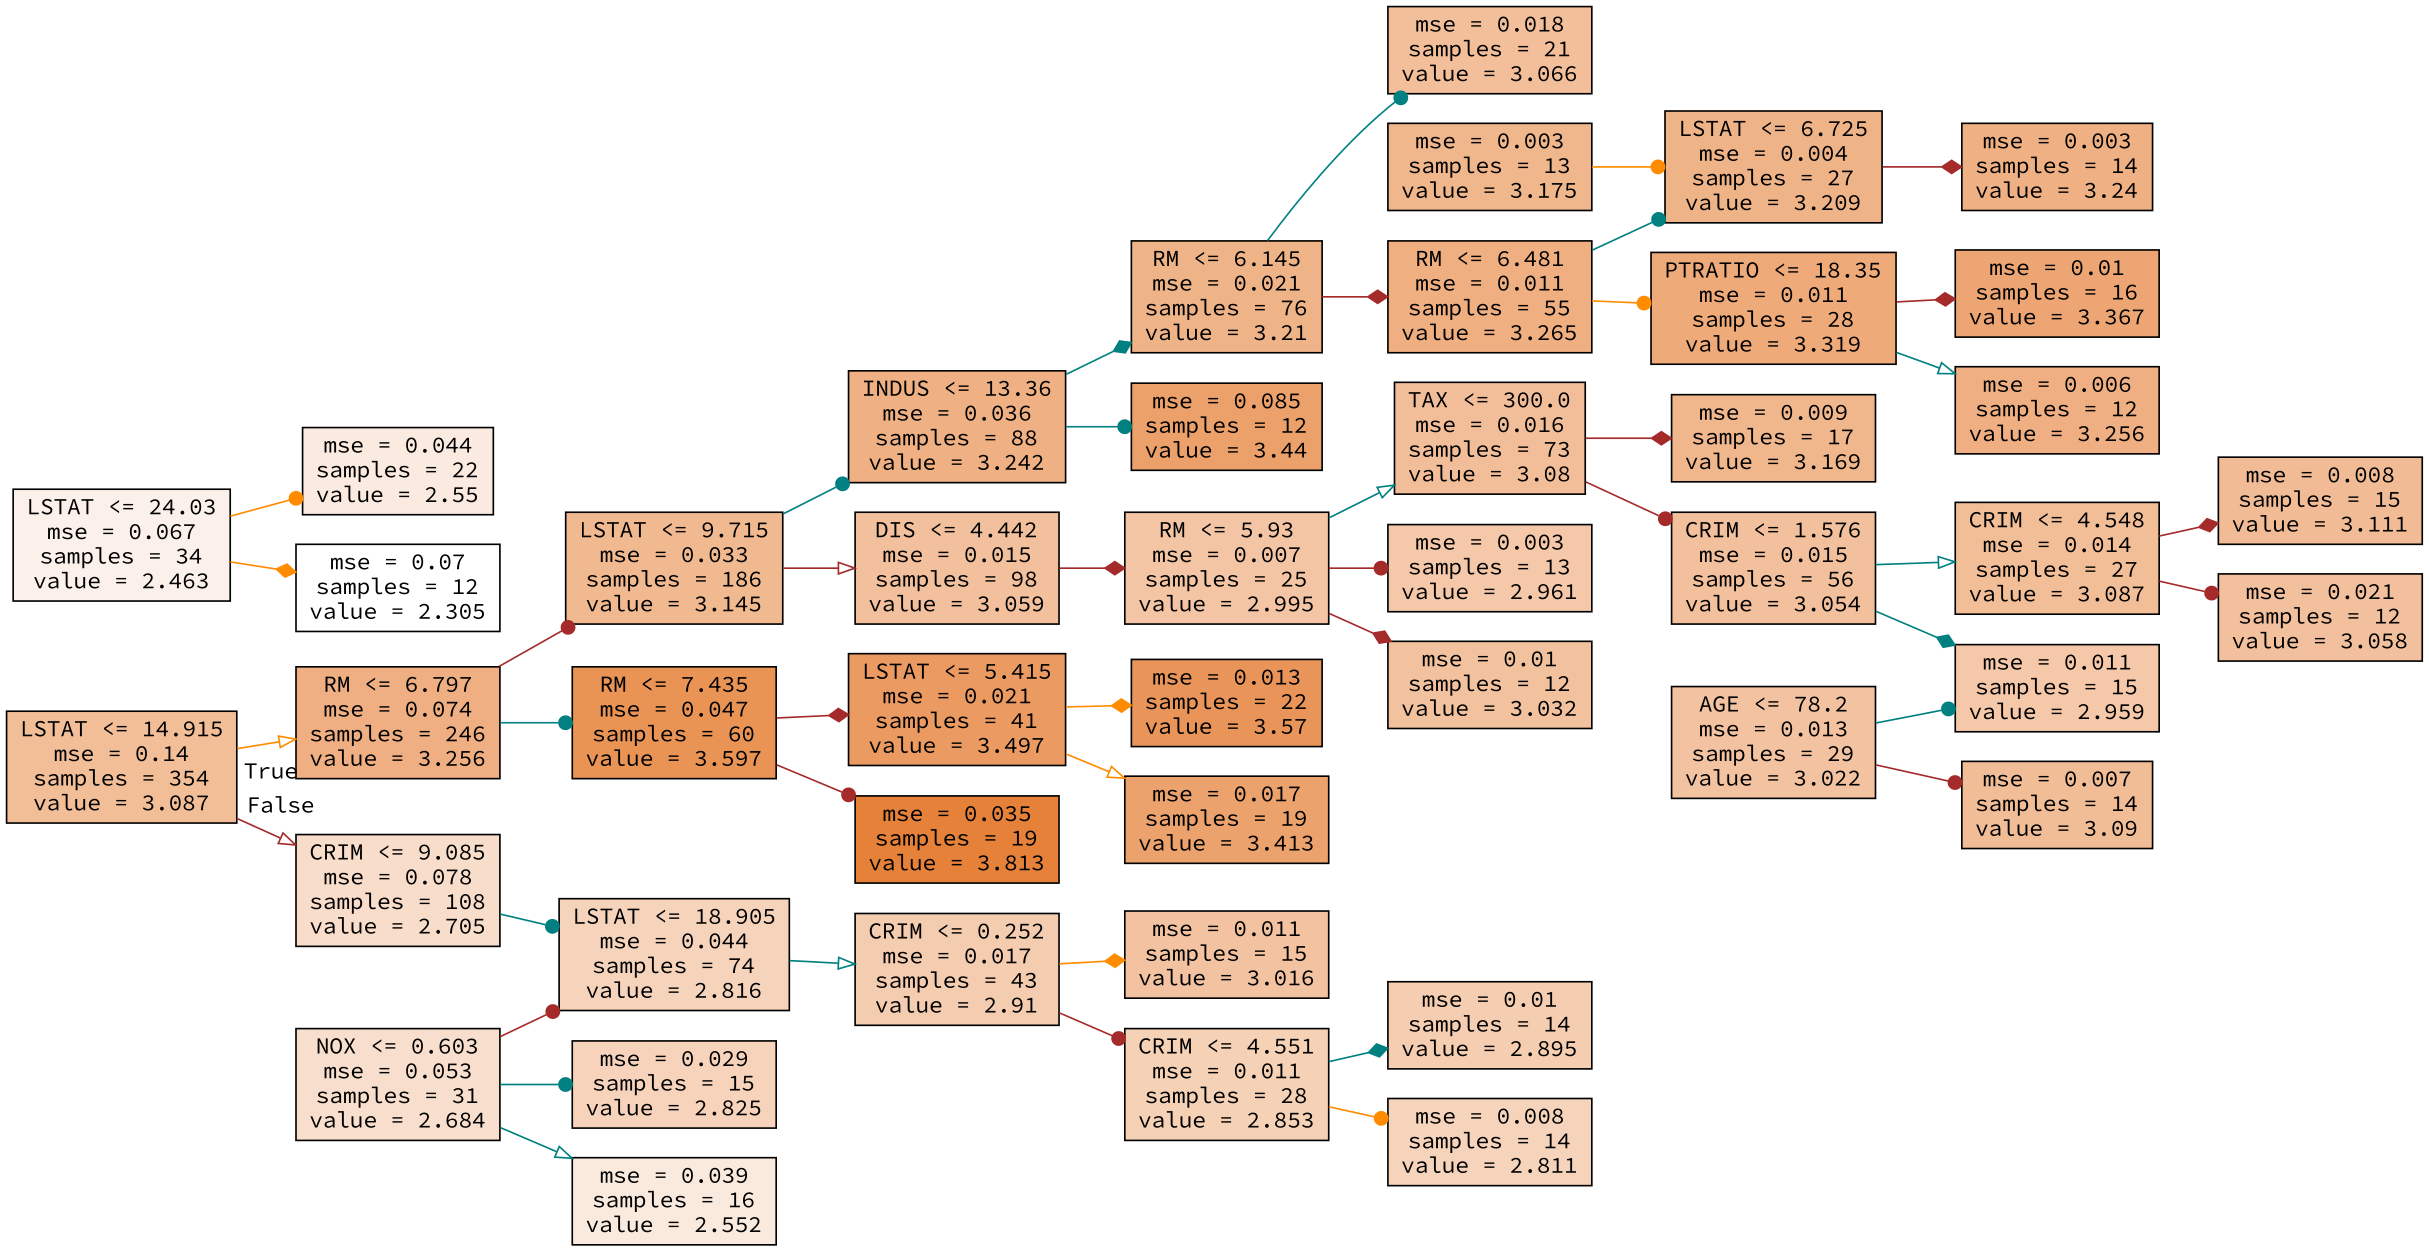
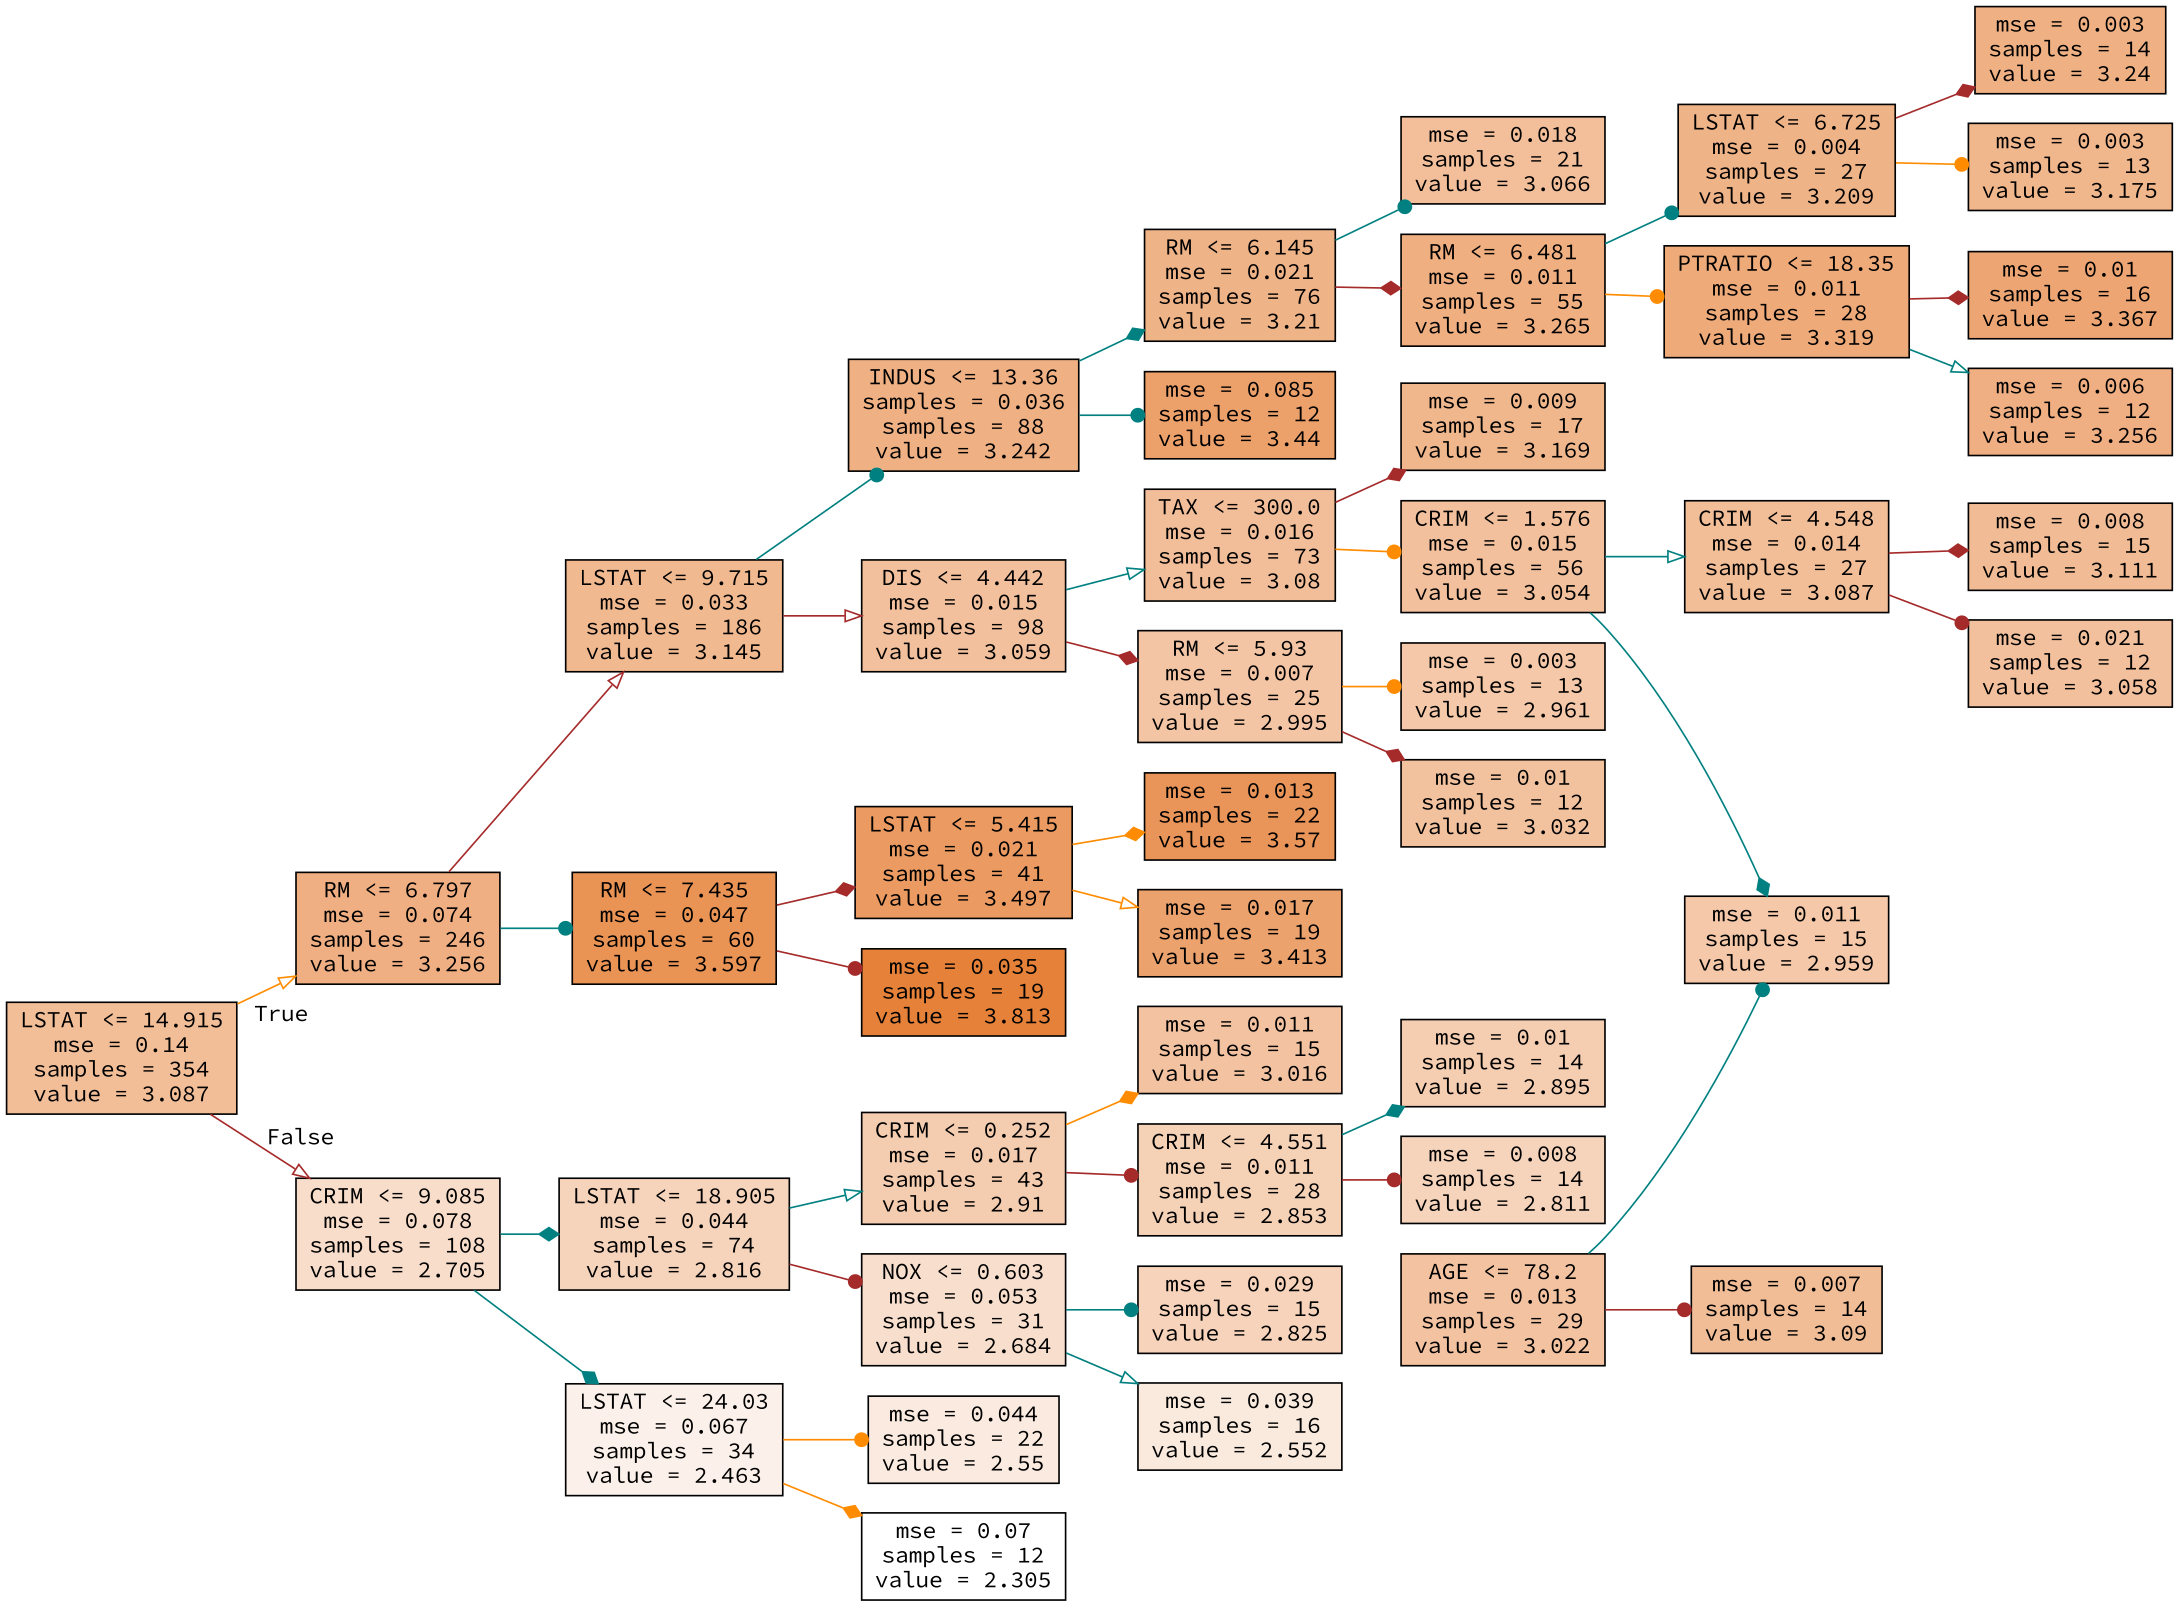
edge "mse = 0.003 samples = 13 value = 3.175" -> "LSTAT <= 6.725 mse = 0.004 samples = 27 value = 3.209": reversed
node "INDUS <= 13.36 mse = 0.036 samples = 88 value = 3.242": label "INDUS <= 13.36 mse = 0.036 samples = 88 value = 3.242" -> "INDUS <= 13.36 samples = 0.036 samples = 88 value = 3.242"
edge "TAX <= 300.0 mse = 0.016 samples = 73 value = 3.08" -> "CRIM <= 1.576 mse = 0.015 samples = 56 value = 3.054": color brown -> darkorange
edge "RM <= 5.93 mse = 0.007 samples = 25 value = 2.995" -> "TAX <= 300.0 mse = 0.016 samples = 73 value = 3.08": now "DIS <= 4.442 mse = 0.015 samples = 98 value = 3.059" -> "TAX <= 300.0 mse = 0.016 samples = 73 value = 3.08"
edge "RM <= 5.93 mse = 0.007 samples = 25 value = 2.995" -> "mse = 0.003 samples = 13 value = 2.961": color brown -> darkorange
edge "RM <= 6.797 mse = 0.074 samples = 246 value = 3.256" -> "LSTAT <= 9.715 mse = 0.033 samples = 186 value = 3.145": arrowhead dot -> onormal
edge "CRIM <= 9.085 mse = 0.078 samples = 108 value = 2.705" -> "LSTAT <= 18.905 mse = 0.044 samples = 74 value = 2.816": arrowhead dot -> diamond
edge "NOX <= 0.603 mse = 0.053 samples = 31 value = 2.684" -> "LSTAT <= 18.905 mse = 0.044 samples = 74 value = 2.816": reversed
edge "CRIM <= 4.551 mse = 0.011 samples = 28 value = 2.853" -> "mse = 0.008 samples = 14 value = 2.811": color darkorange -> brown
edge "CRIM <= 9.085 mse = 0.078 samples = 108 value = 2.705" -> "LSTAT <= 24.03 mse = 0.067 samples = 34 value = 2.463": added
